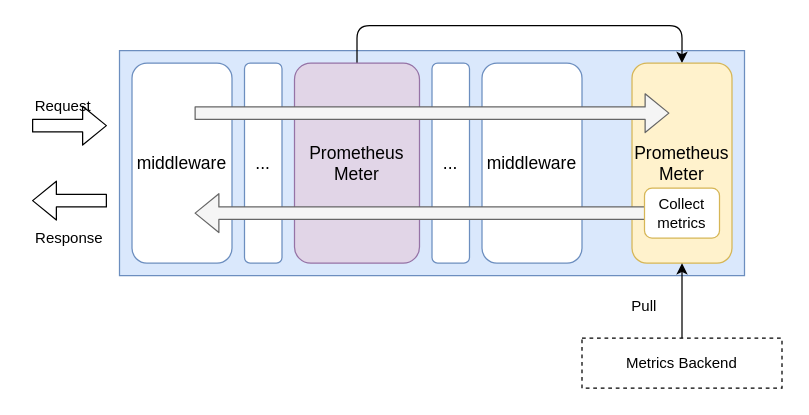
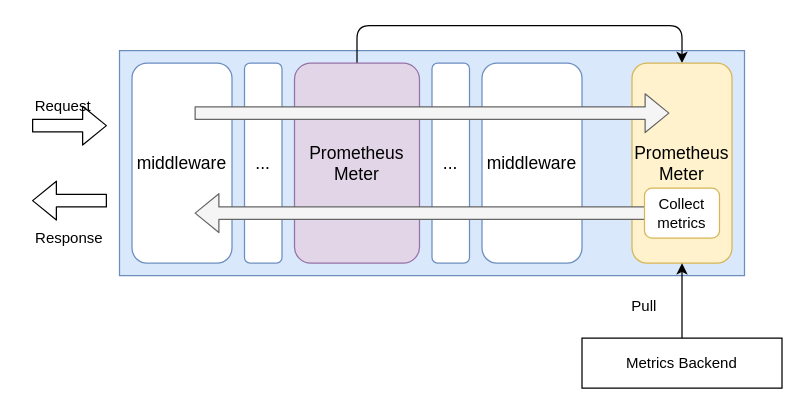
node "Metrics Backend": style dashed -> solid
